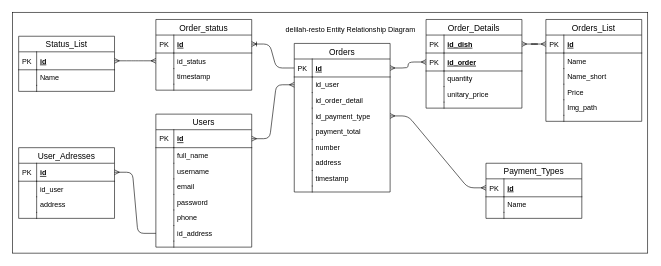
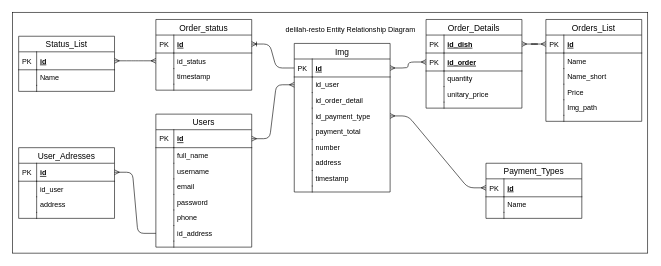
node "Orders": label "Orders" -> "Img"
